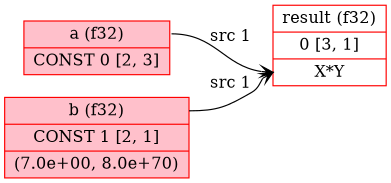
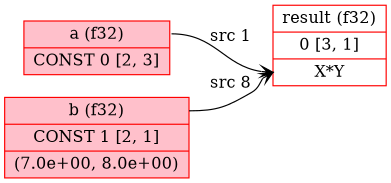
edge "b (f32)" -> "result (f32)": label "src 1" -> "src 8"
node "b (f32)": text "(7.0e+00, 8.0e+70)" -> "(7.0e+00, 8.0e+00)"
